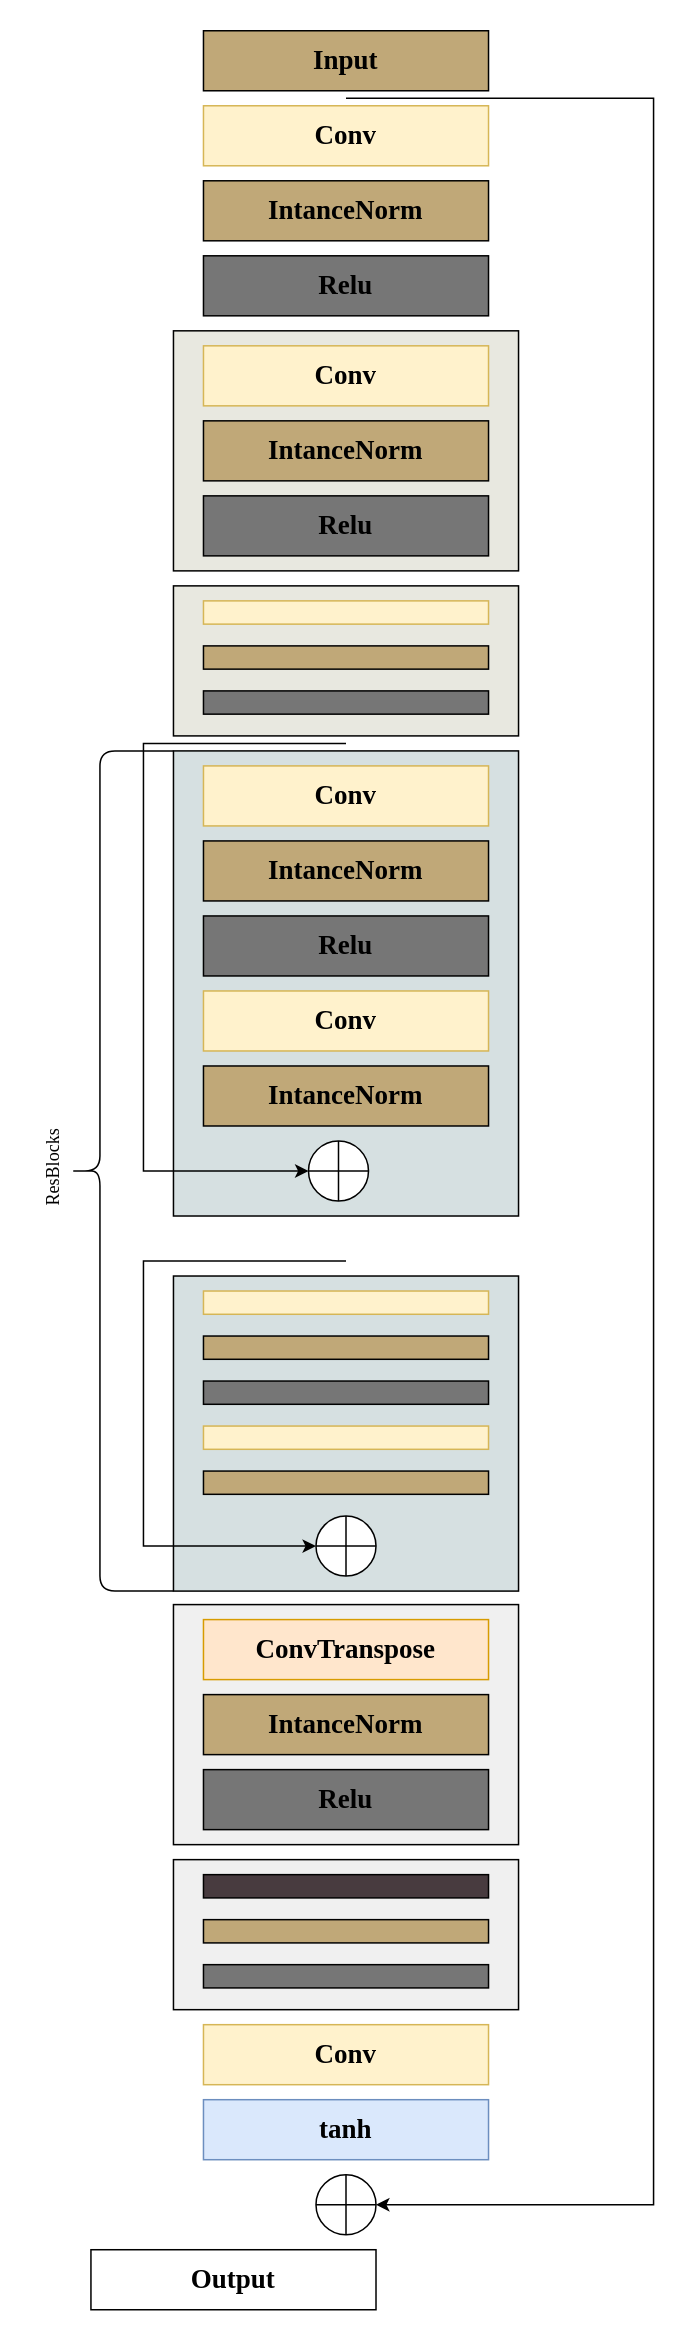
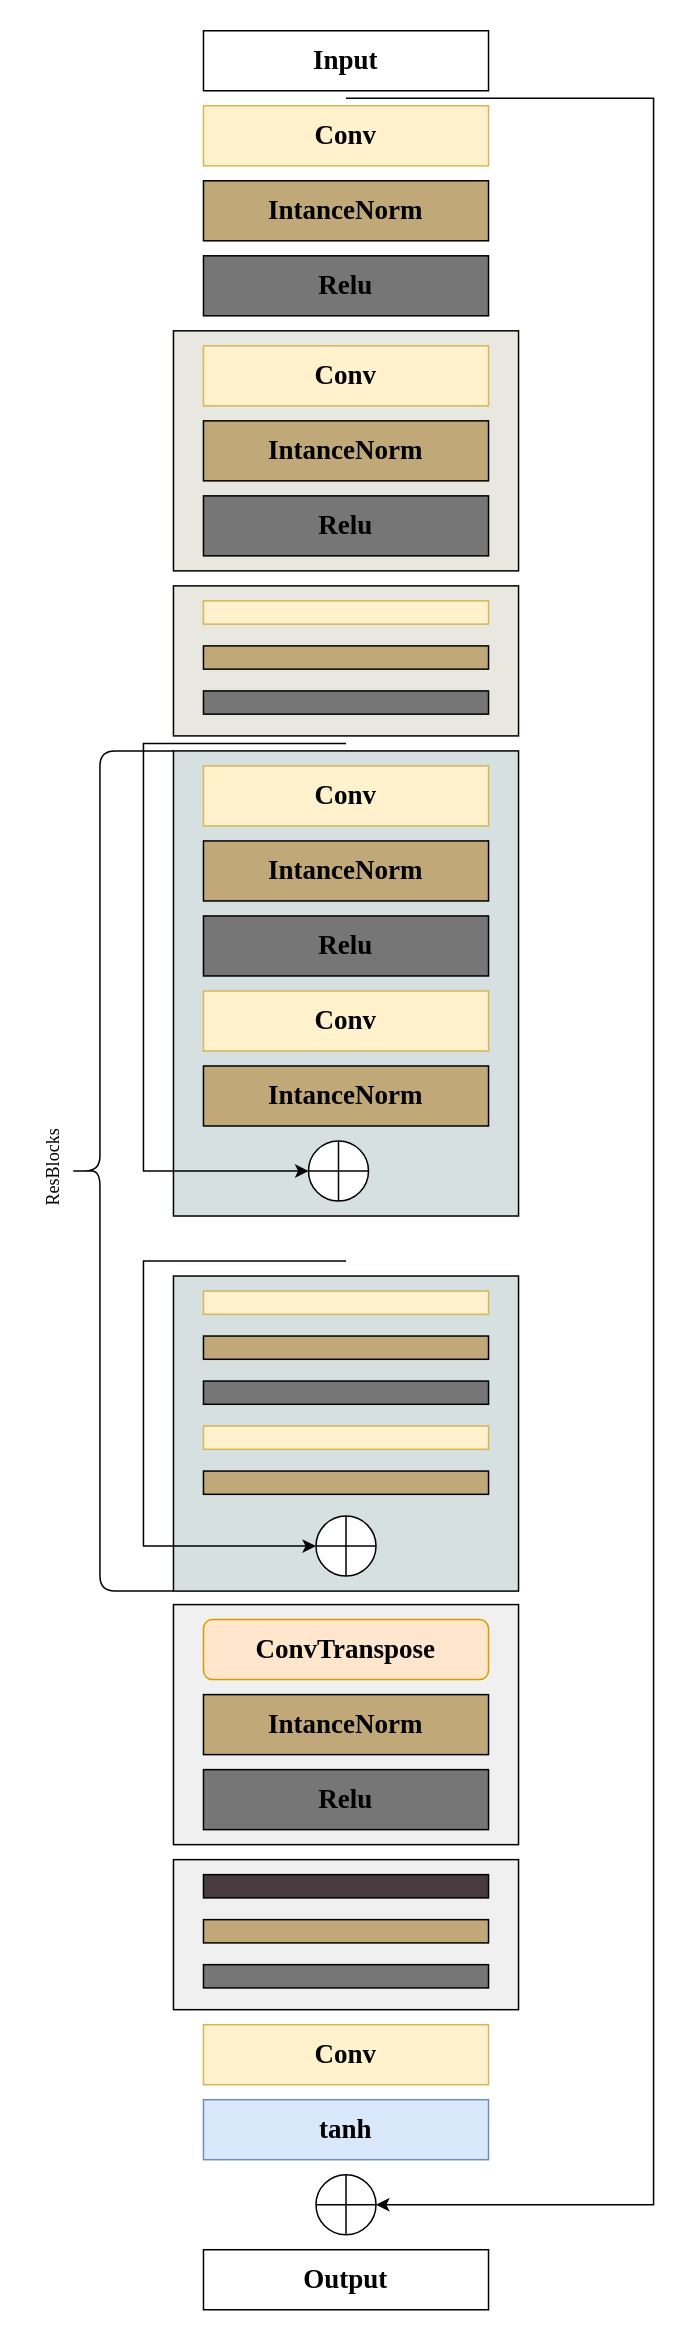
node "Input": fillcolor #c0a878 -> #ffffff
node "ConvTranspose": shape rectangle -> rounded rectangle
node "Output": moved (233, 2279) -> (346, 2279)
